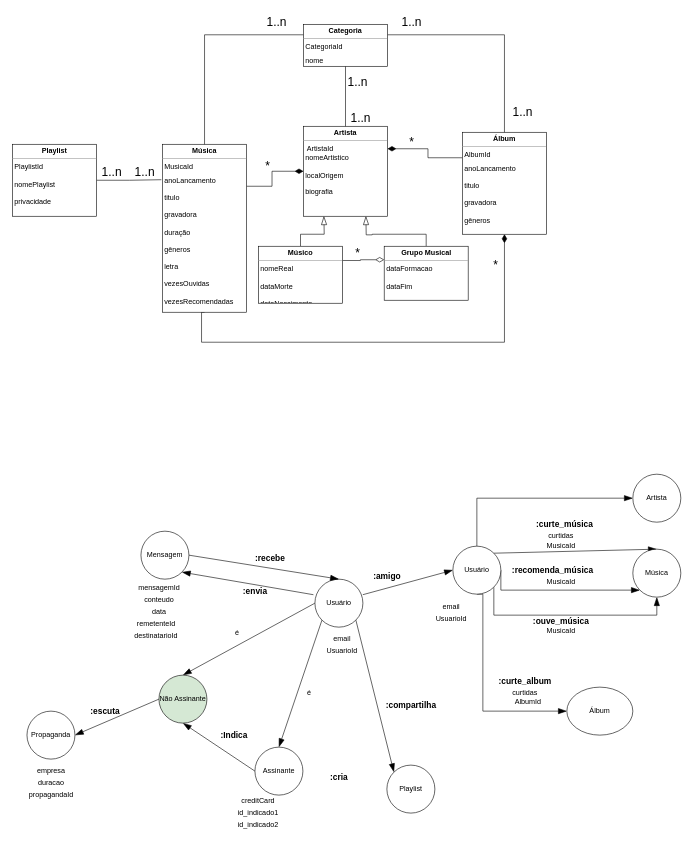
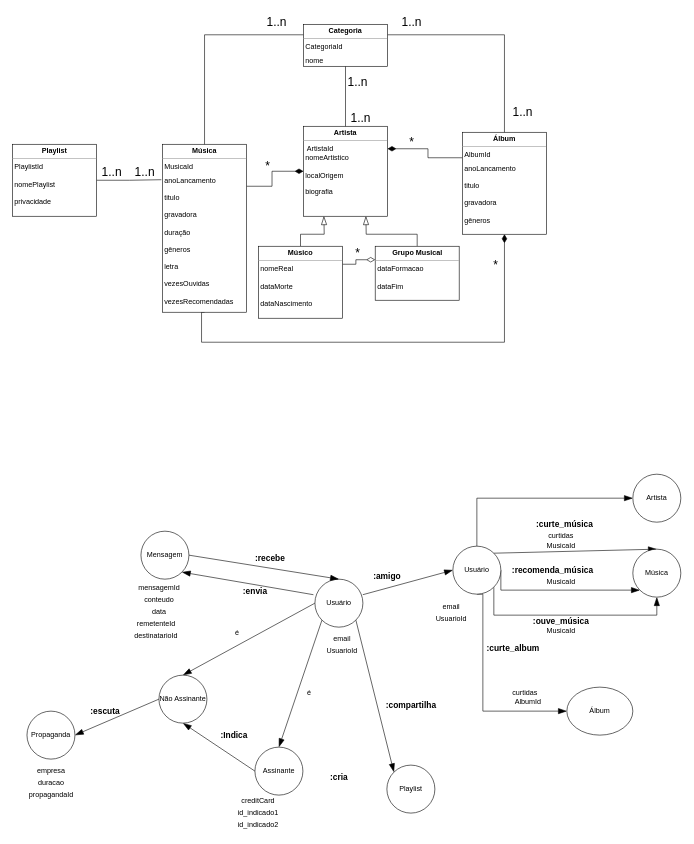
node "Grupo Musical dataFormacao dataFim": moved (426, 273) -> (417, 273)
node "Músico nomeReal dataMorte dataNascimento": size 84x57 -> 84x72
node ":curte_album": moved (525, 681) -> (513, 648)
node "Não Assinante": fillcolor #d5e8d4 -> #ffffff
